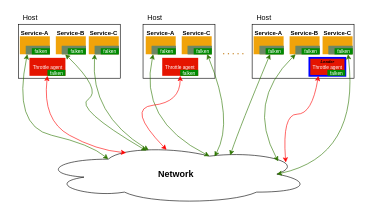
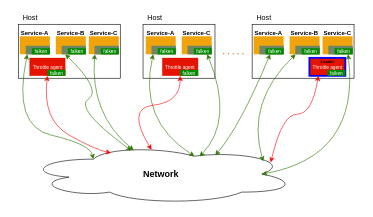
node "Network": moved (176, 174) -> (161, 174)
